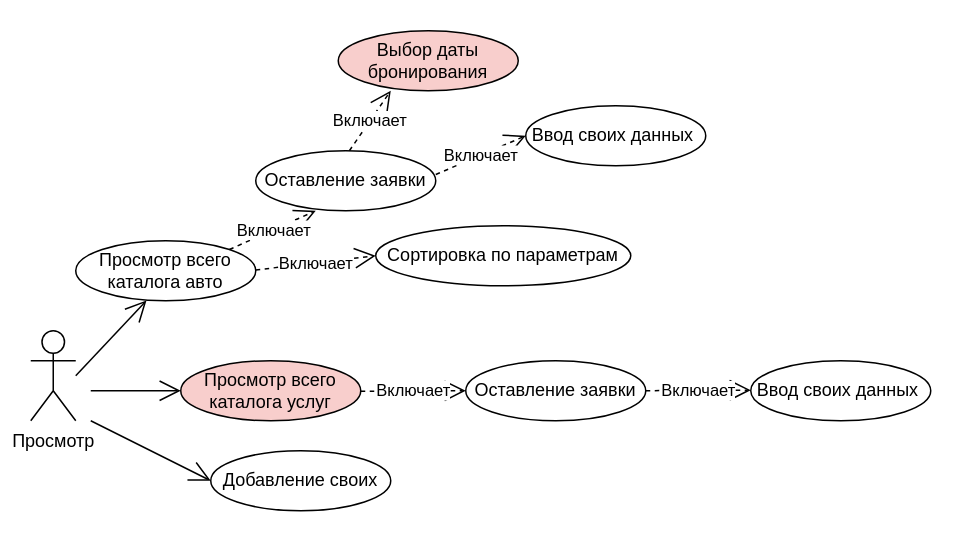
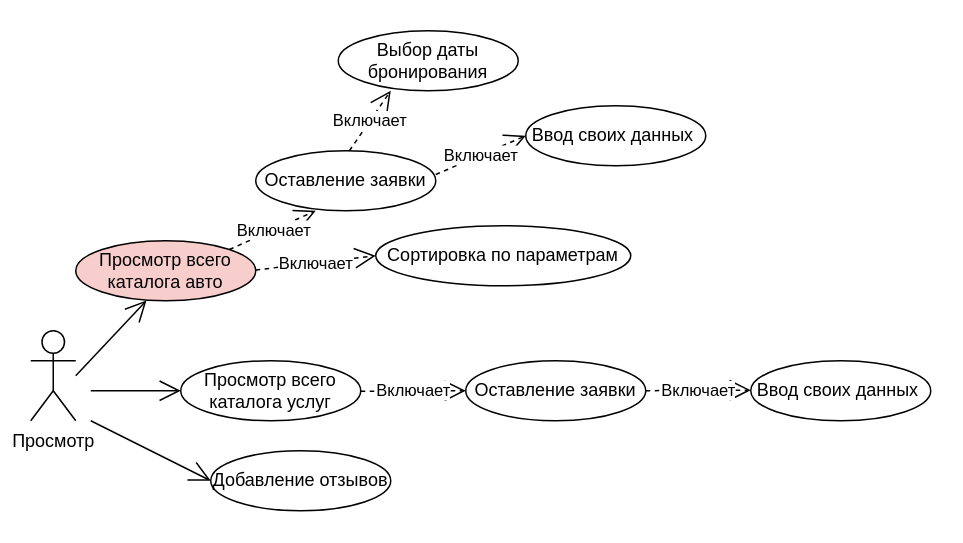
node "Выбор даты бронирования": fillcolor #f8cecc -> #ffffff
node "Просмотр всего каталога авто": fillcolor #ffffff -> #f8cecc
node "Просмотр всего каталога услуг": fillcolor #f8cecc -> #ffffff
node "Добавление своих": label "Добавление своих" -> "Добавление отзывов"
